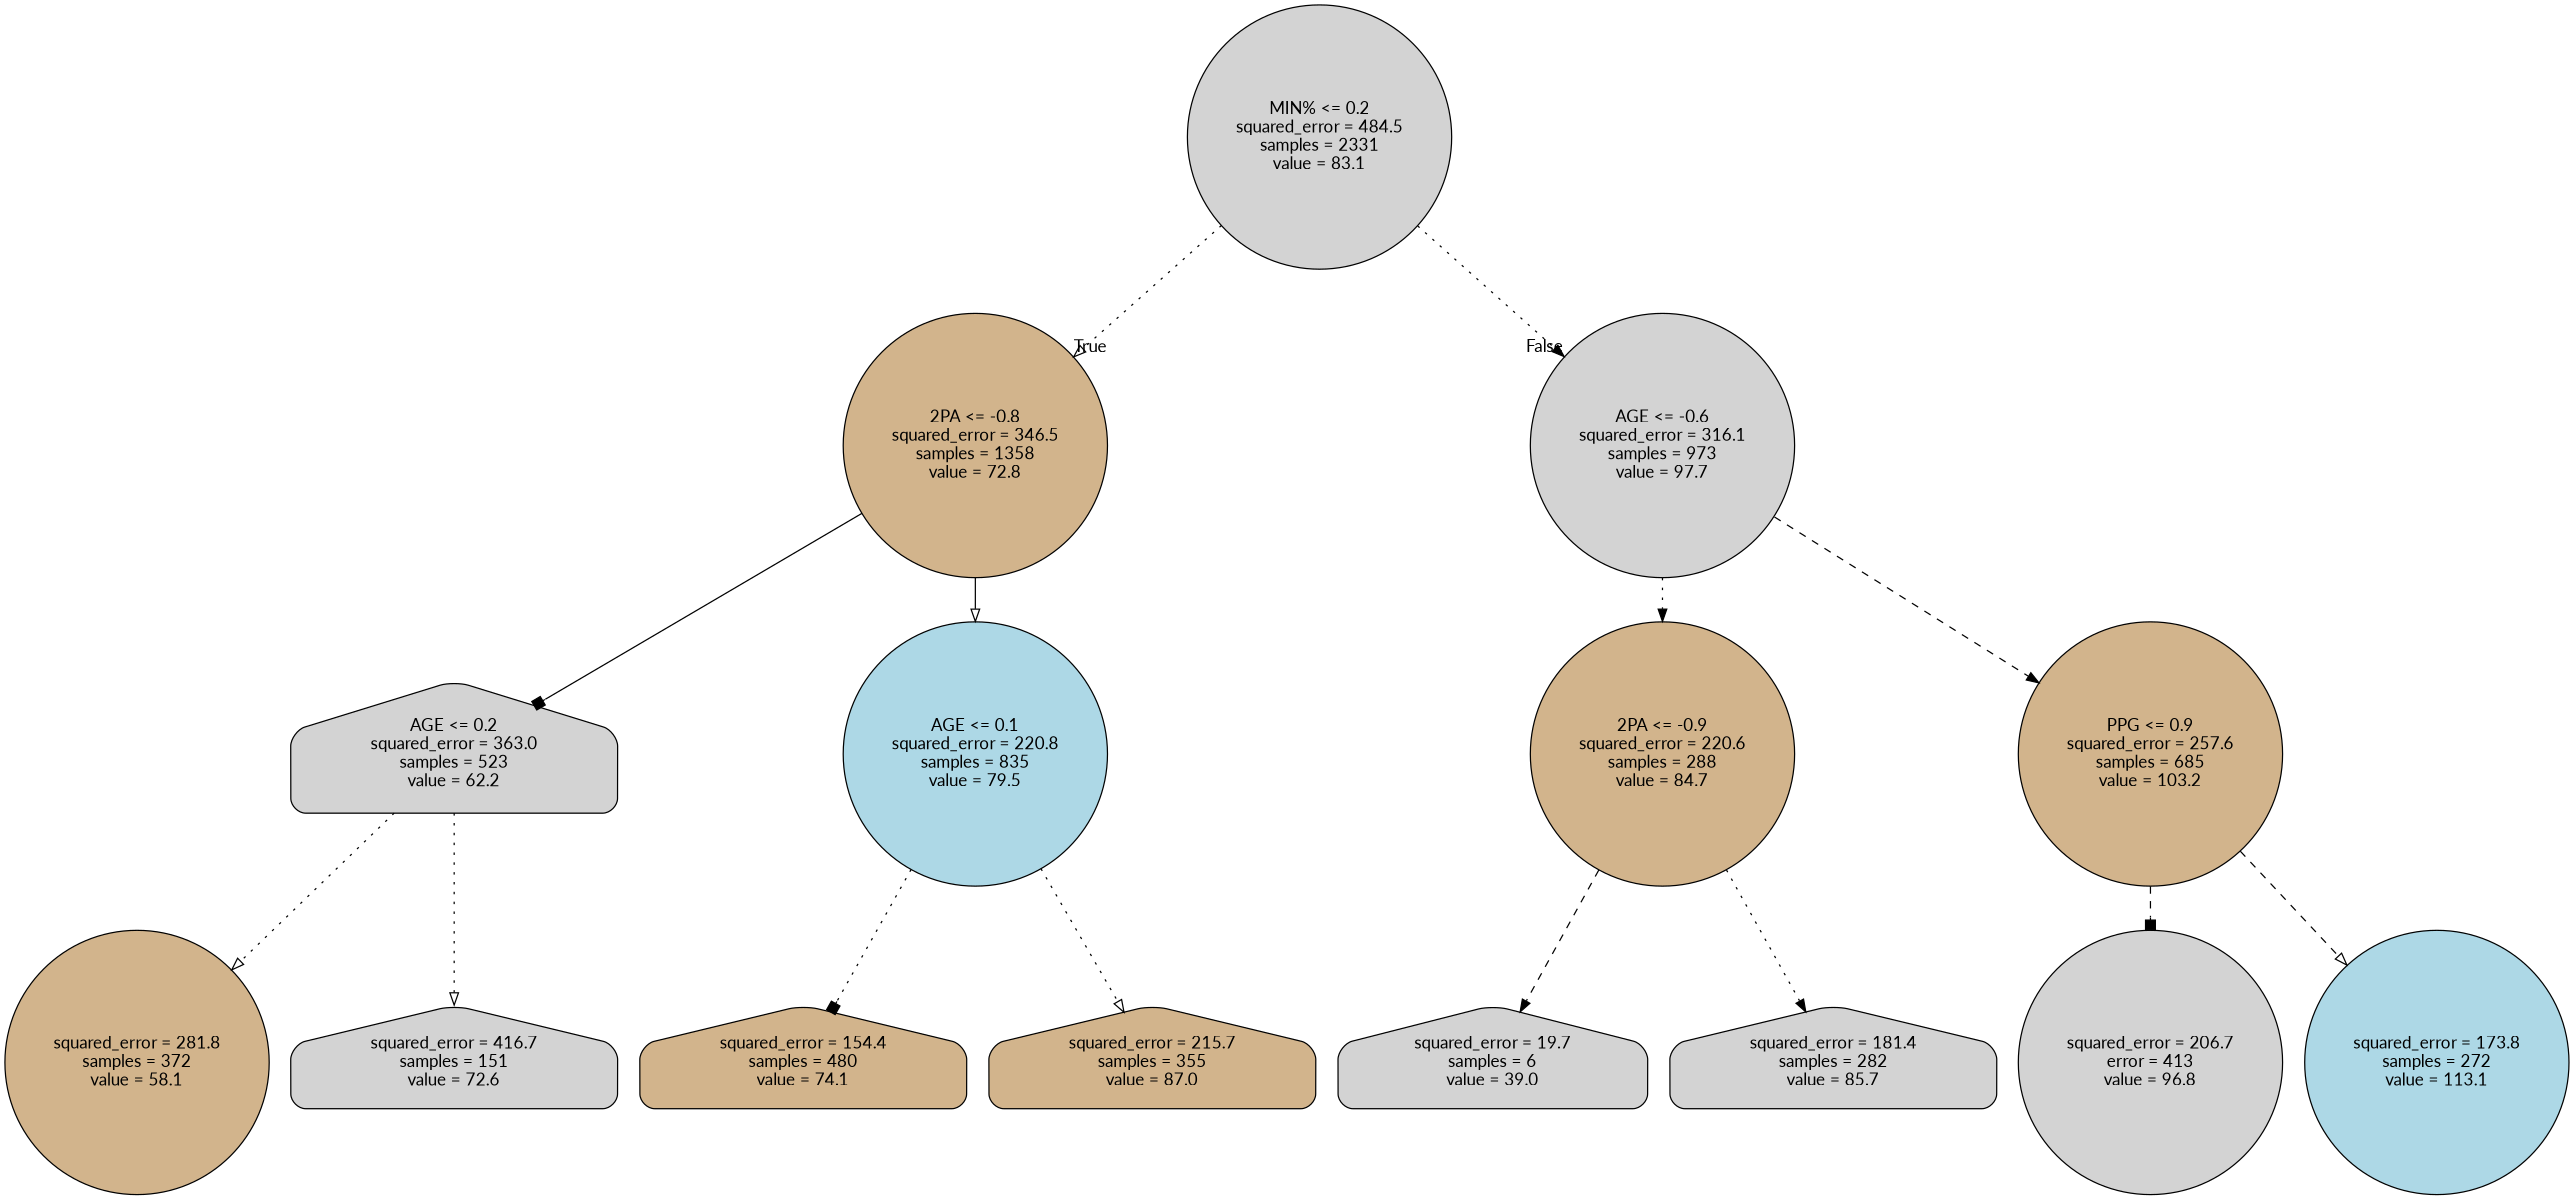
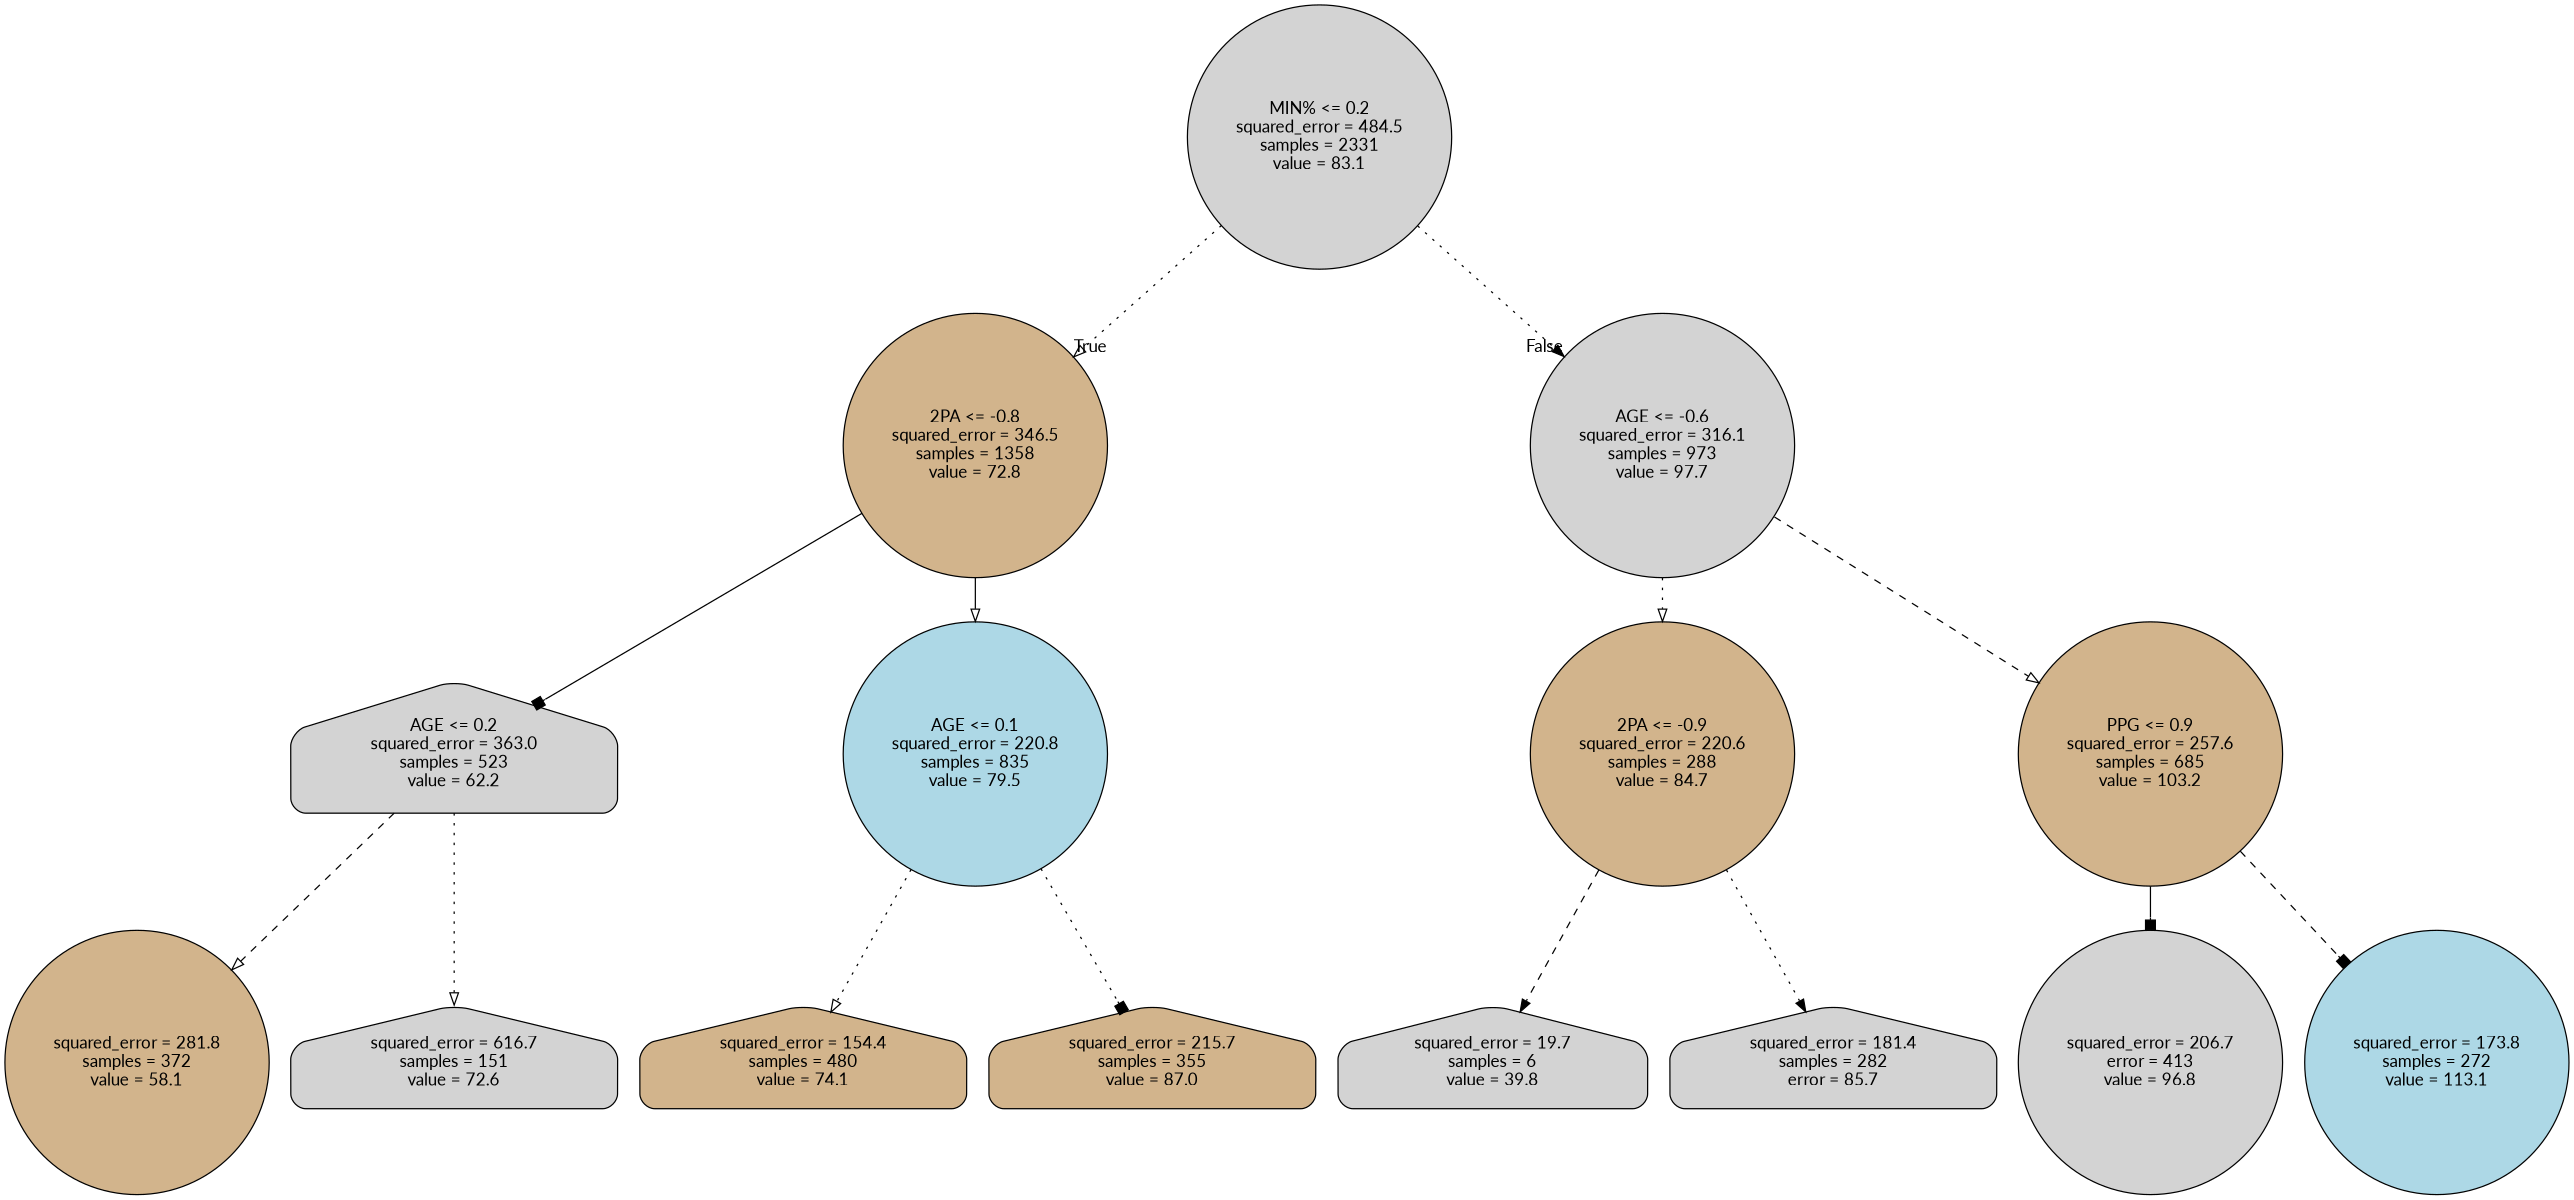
edge "AGE <= -0.6 squared_error = 316.1 samples = 973 value = 97.7" -> "2PA <= -0.9 squared_error = 220.6 samples = 288 value = 84.7": arrowhead normal -> onormal
edge "AGE <= -0.6 squared_error = 316.1 samples = 973 value = 97.7" -> "PPG <= 0.9 squared_error = 257.6 samples = 685 value = 103.2": arrowhead normal -> onormal
edge "AGE <= 0.2 squared_error = 363.0 samples = 523 value = 62.2" -> "squared_error = 281.8 samples = 372 value = 58.1": style dotted -> dashed
edge "PPG <= 0.9 squared_error = 257.6 samples = 685 value = 103.2" -> "squared_error = 206.7 error = 413 value = 96.8": style dashed -> solid
edge "PPG <= 0.9 squared_error = 257.6 samples = 685 value = 103.2" -> "squared_error = 173.8 samples = 272 value = 113.1": arrowhead onormal -> box
edge "AGE <= 0.1 squared_error = 220.8 samples = 835 value = 79.5" -> "squared_error = 215.7 samples = 355 value = 87.0": arrowhead onormal -> box
edge "AGE <= 0.1 squared_error = 220.8 samples = 835 value = 79.5" -> "squared_error = 154.4 samples = 480 value = 74.1": arrowhead box -> onormal
node "squared_error = 416.7 samples = 151 value = 72.6": label "squared_error = 416.7 samples = 151 value = 72.6" -> "squared_error = 616.7 samples = 151 value = 72.6"
node "squared_error = 19.7 samples = 6 value = 39.0": label "squared_error = 19.7 samples = 6 value = 39.0" -> "squared_error = 19.7 samples = 6 value = 39.8"
node "squared_error = 181.4 samples = 282 value = 85.7": label "squared_error = 181.4 samples = 282 value = 85.7" -> "squared_error = 181.4 samples = 282 error = 85.7"
